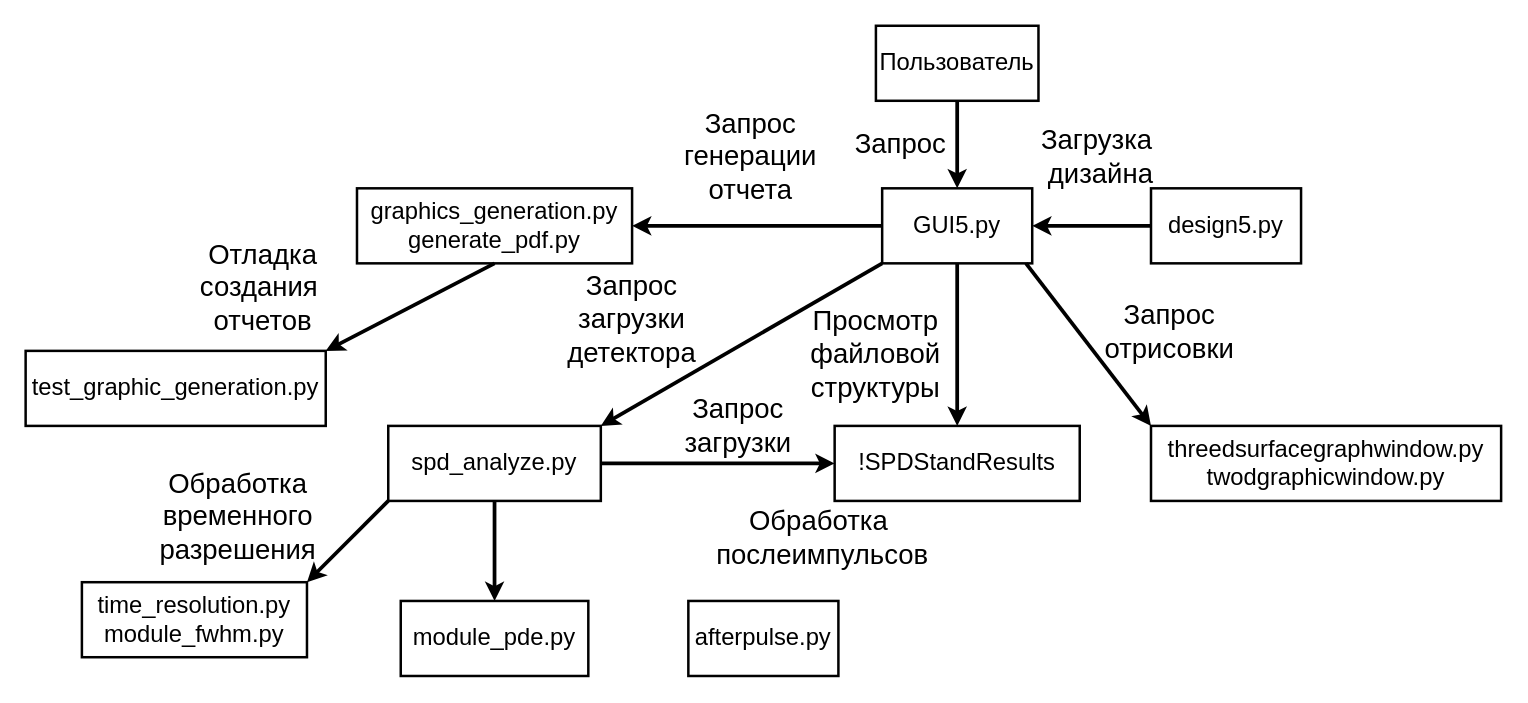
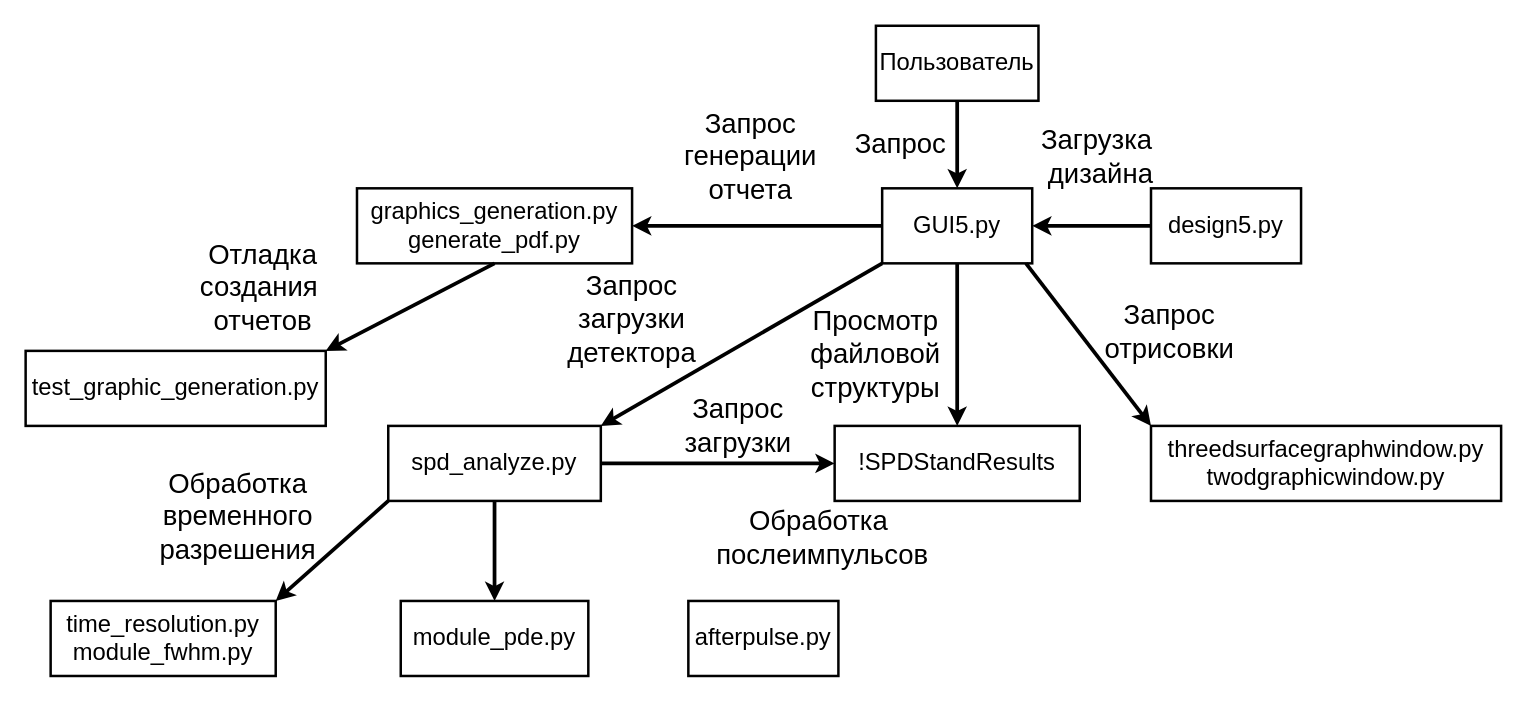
node "time_resolution.py module_fwhm.py": moved (194, 619) -> (163, 638)
